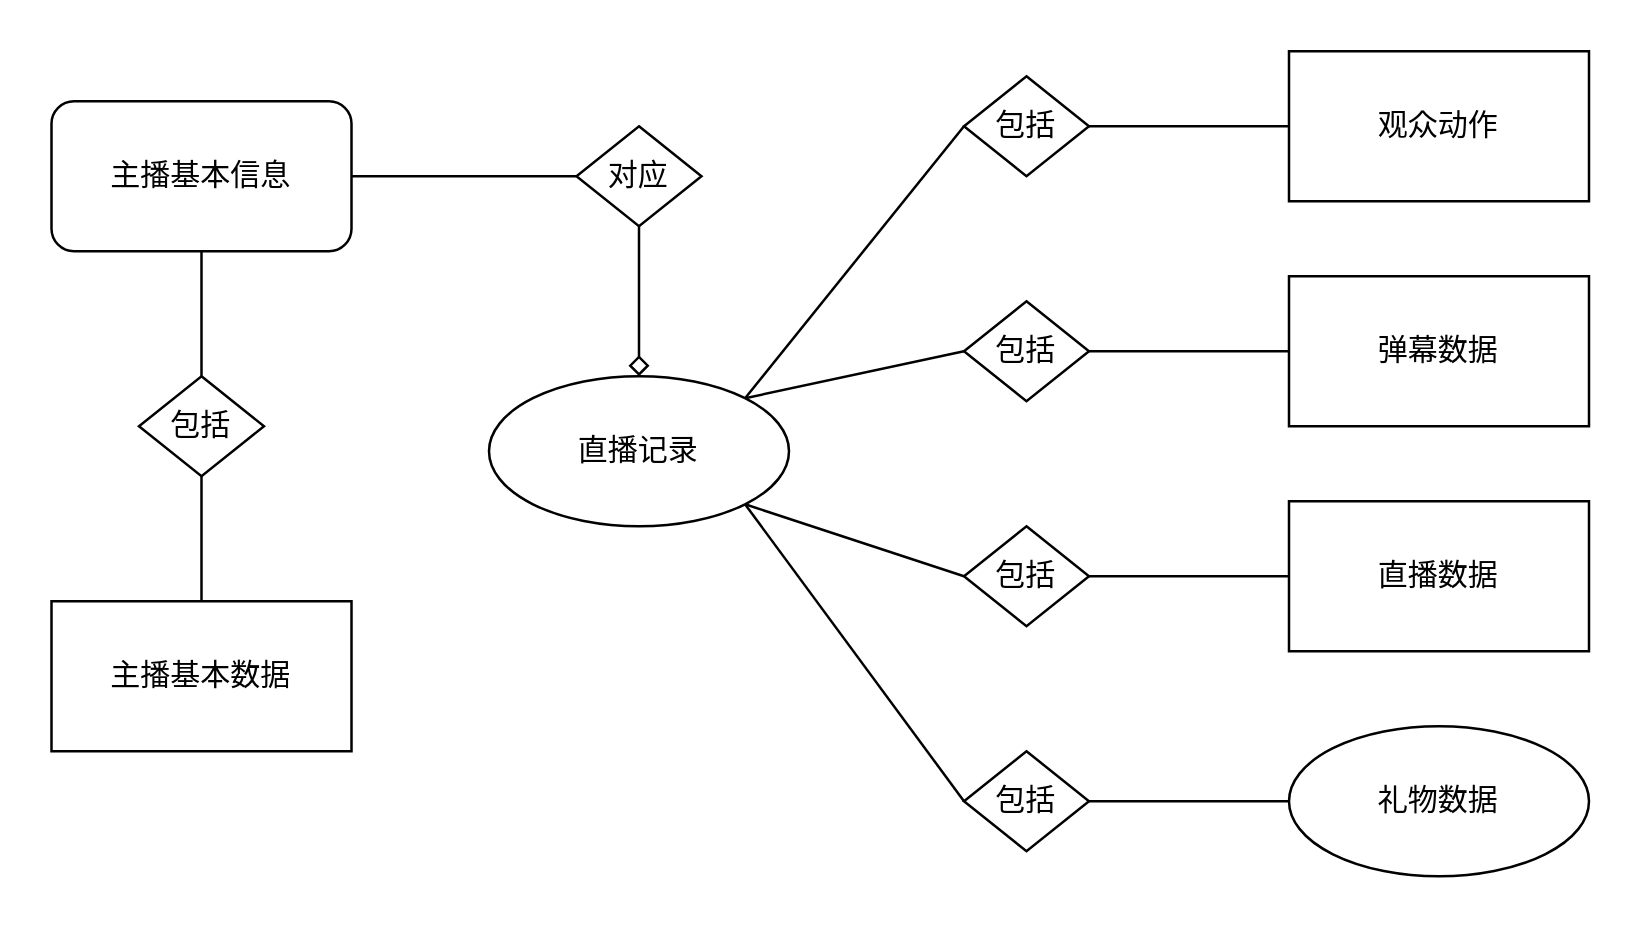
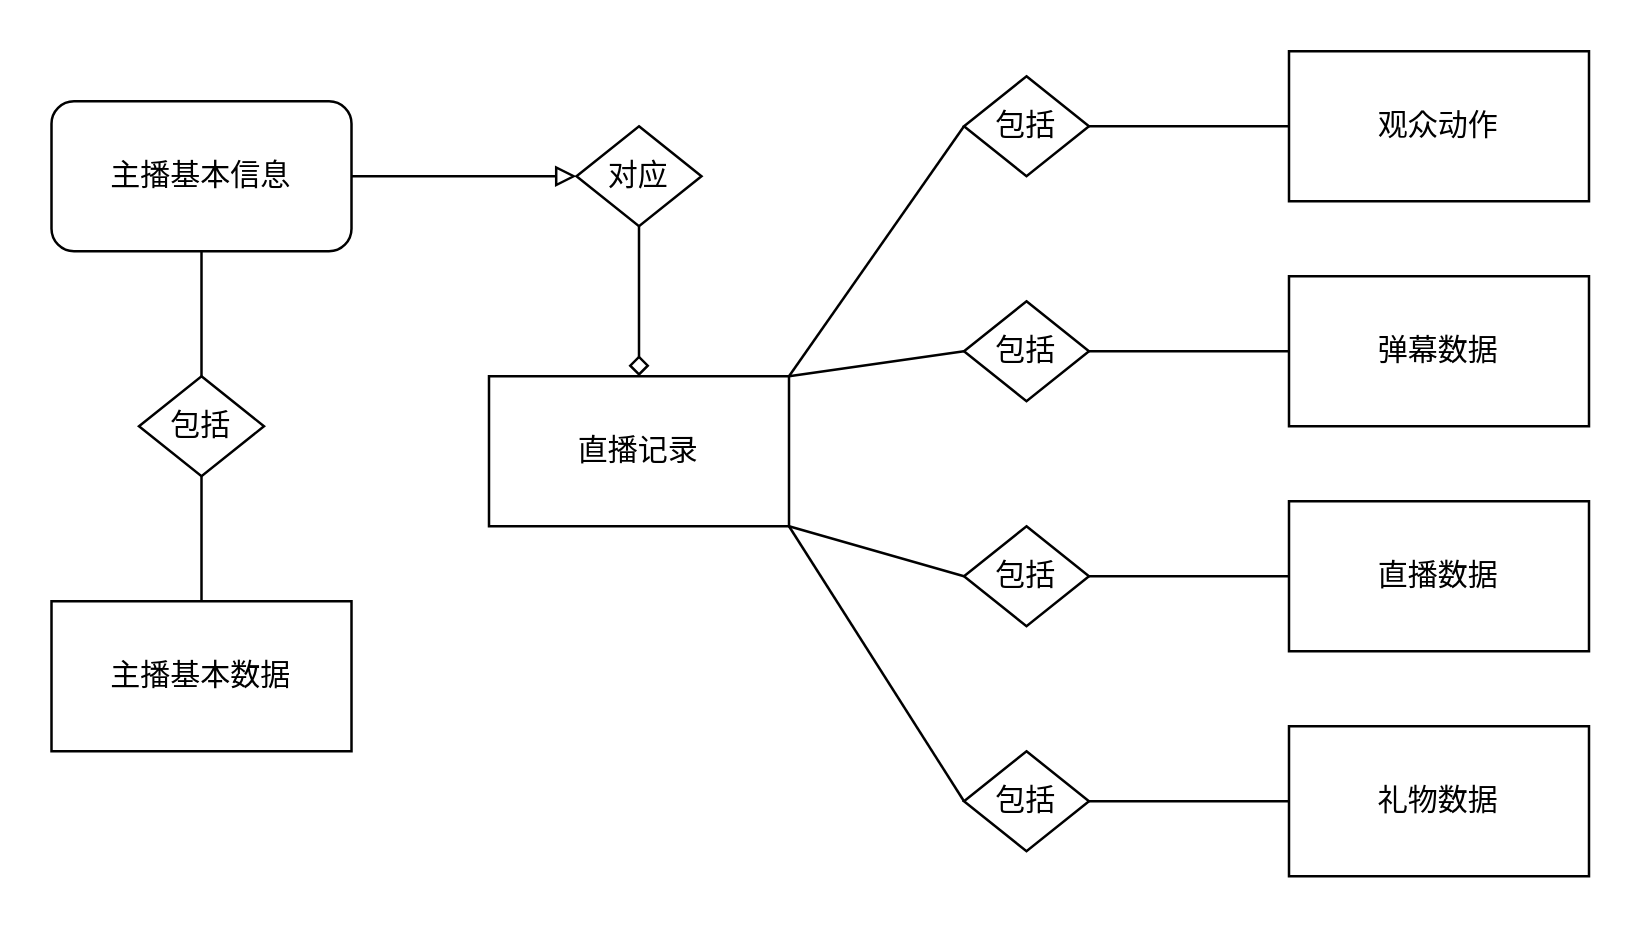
edge "主播基本信息" -- "对应": arrowhead none -> block
node "直播记录": shape ellipse -> rectangle
node "礼物数据": shape ellipse -> rectangle
